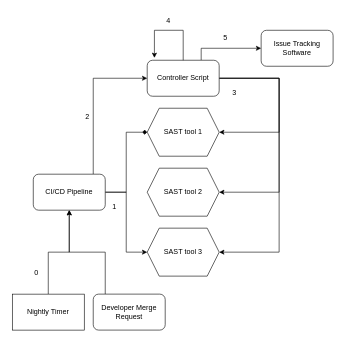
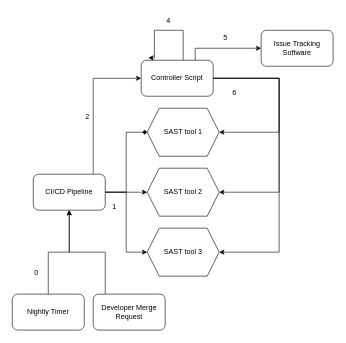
node "Controller Script": moved (183, 78) -> (177, 78)
node "3": label "3" -> "6"
edge "CI/CD Pipeline" -> "SAST tool 2": added
node "Nightly Timer": shape rectangle -> rounded rectangle
